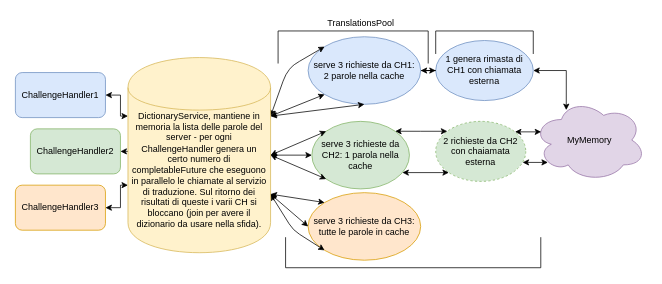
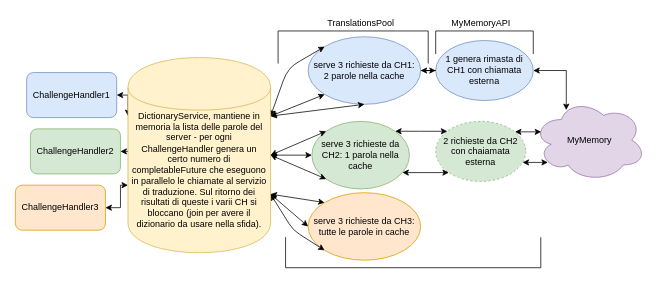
node "MyMemoryAPI": added
node "ChallengeHandler1": moved (60, 95) -> (72, 95)
